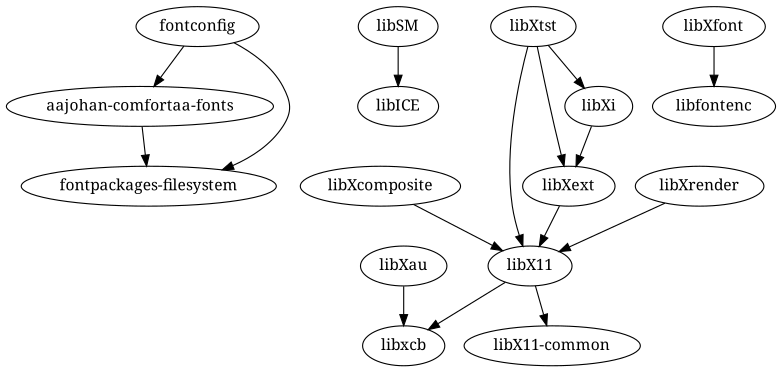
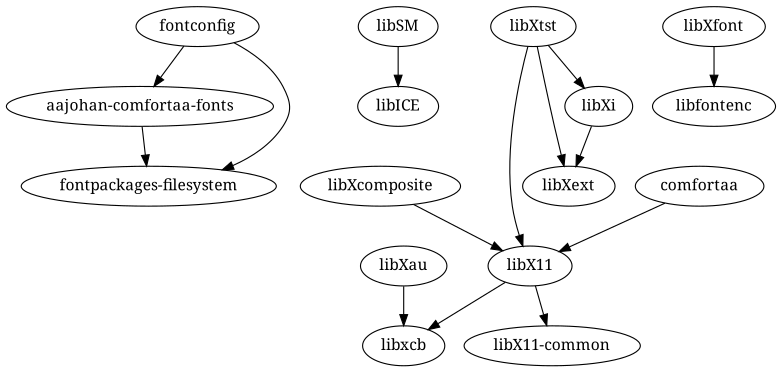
node "libXrender": label "libXrender" -> "comfortaa"
edge "libXext" -> "libX11": removed
